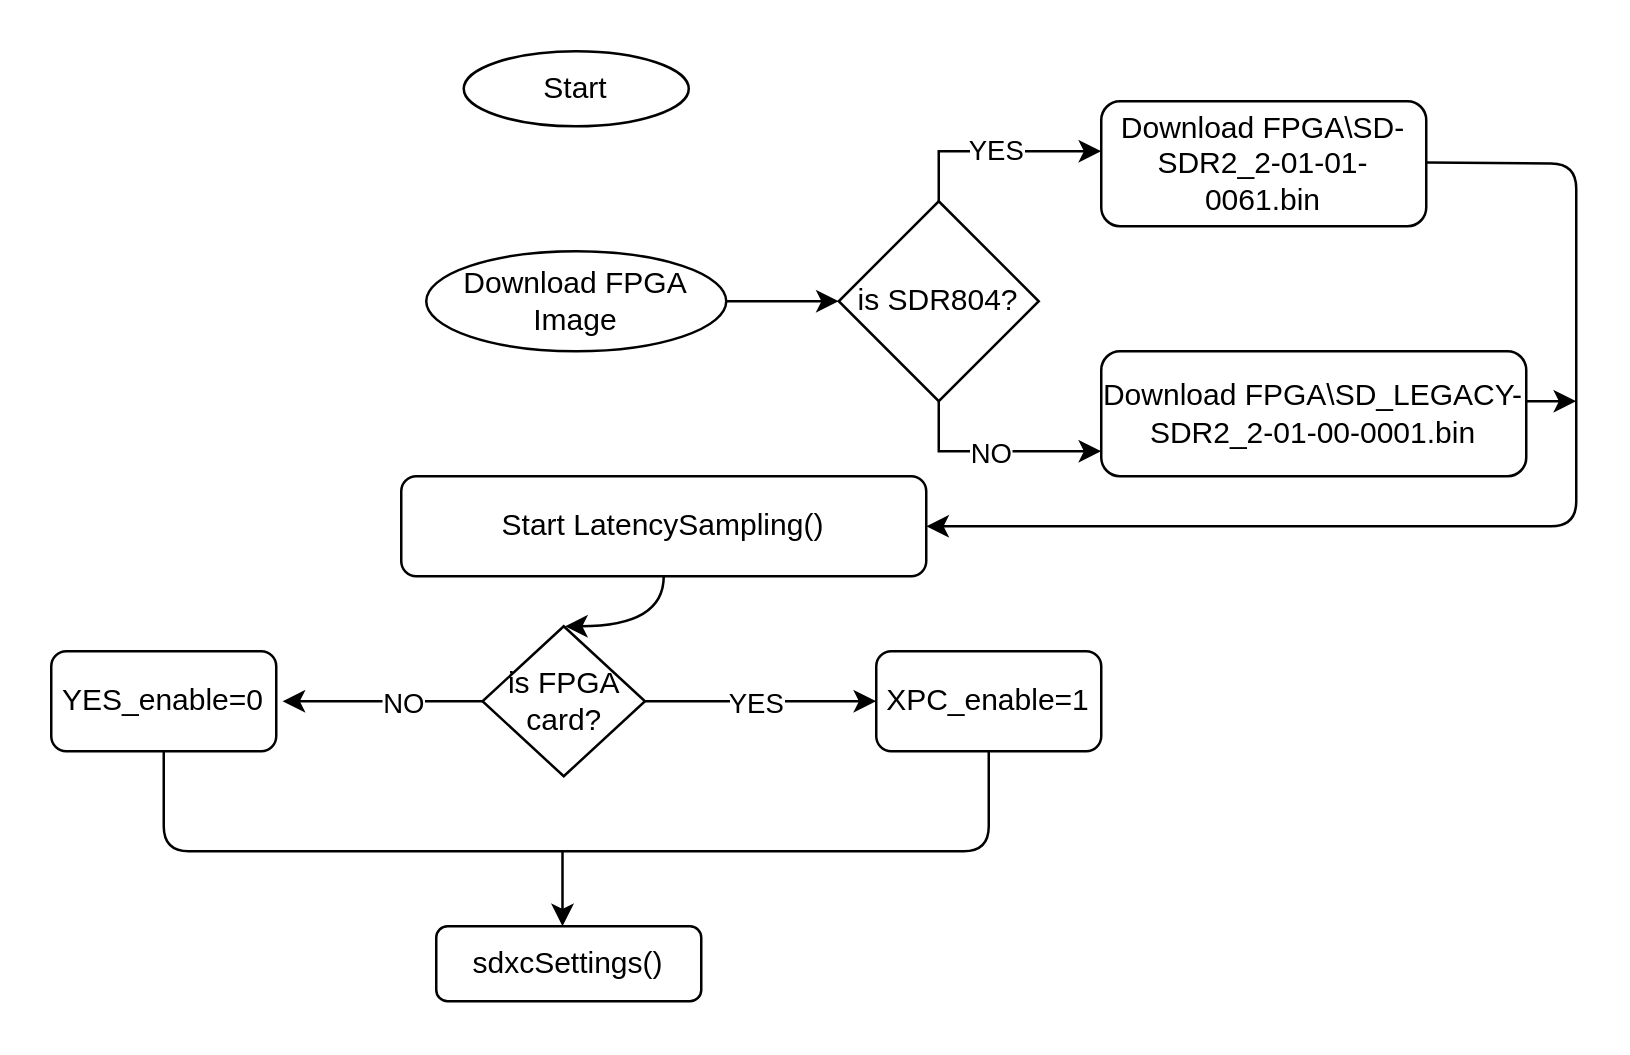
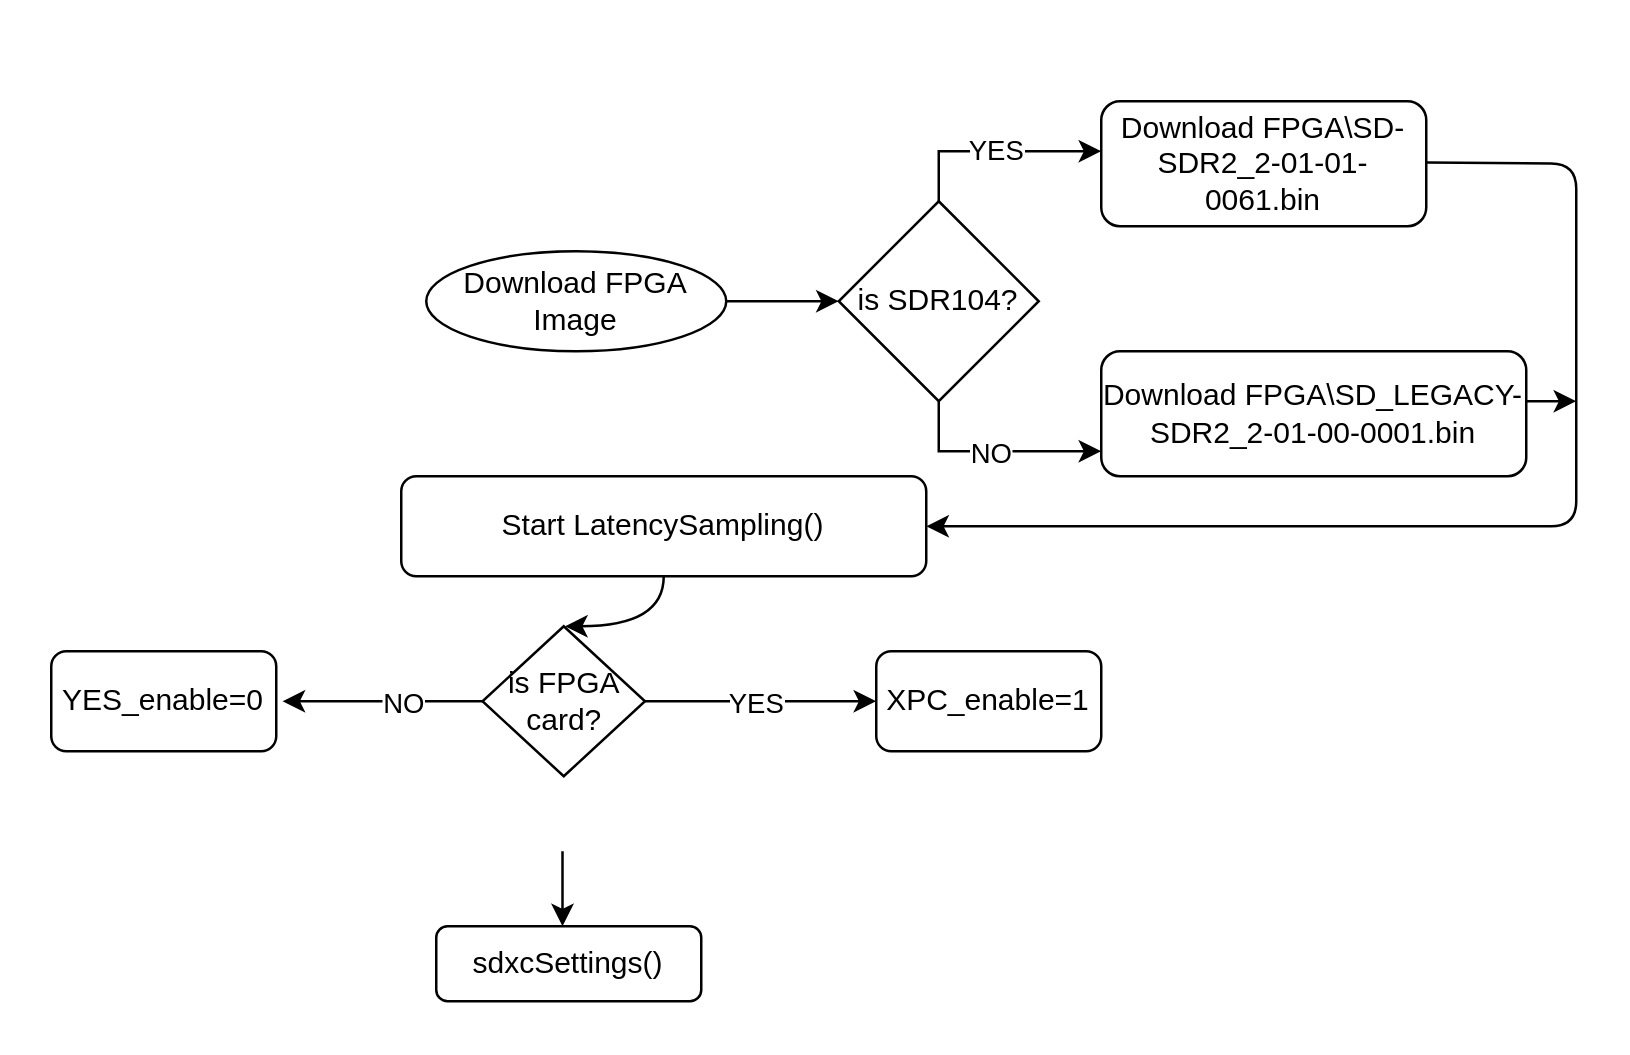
node "Start": removed
node "is SDR804?": label "is SDR804?" -> "is SDR104?"
edge "YES_enable=0" -- "XPC_enable=1": removed
